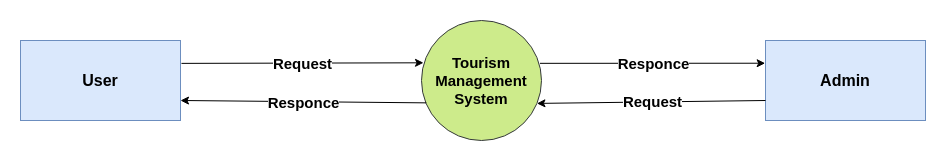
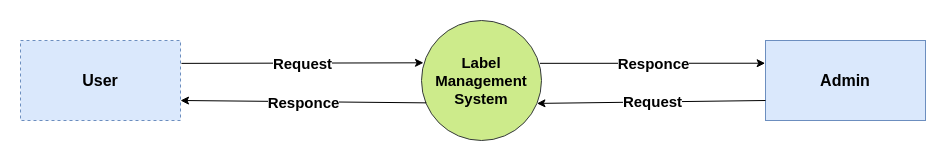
node "User": style solid -> dashed
node "Tourism ManagementSystem": label "Tourism ManagementSystem" -> "Label ManagementSystem"
